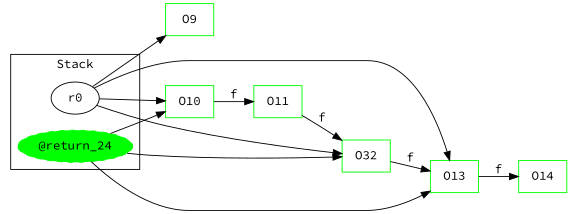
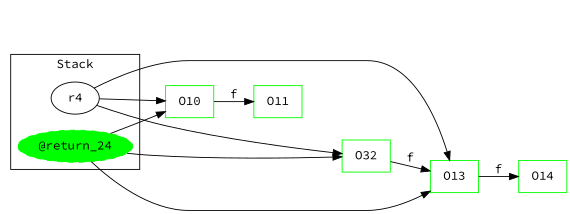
node "O9": removed
node "r0": label "r0" -> "r4"
edge "O11" -> "O32": removed, label "f"
